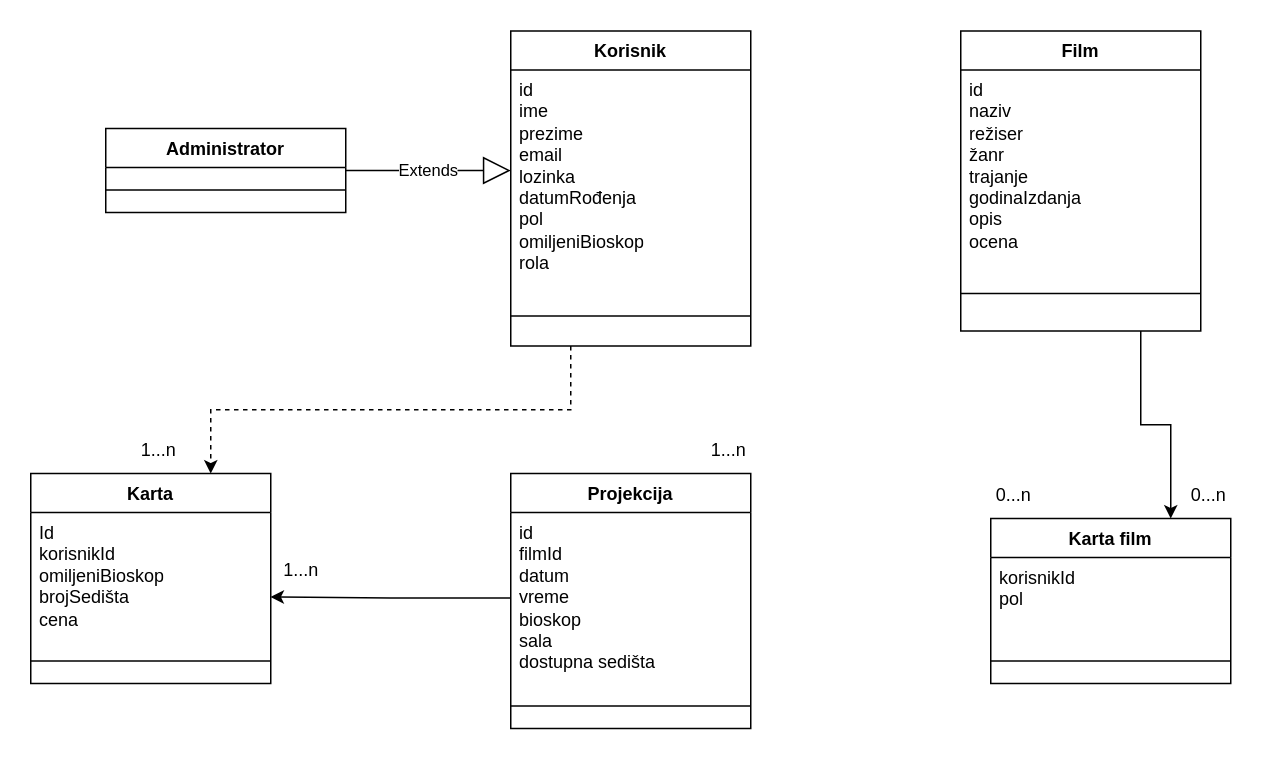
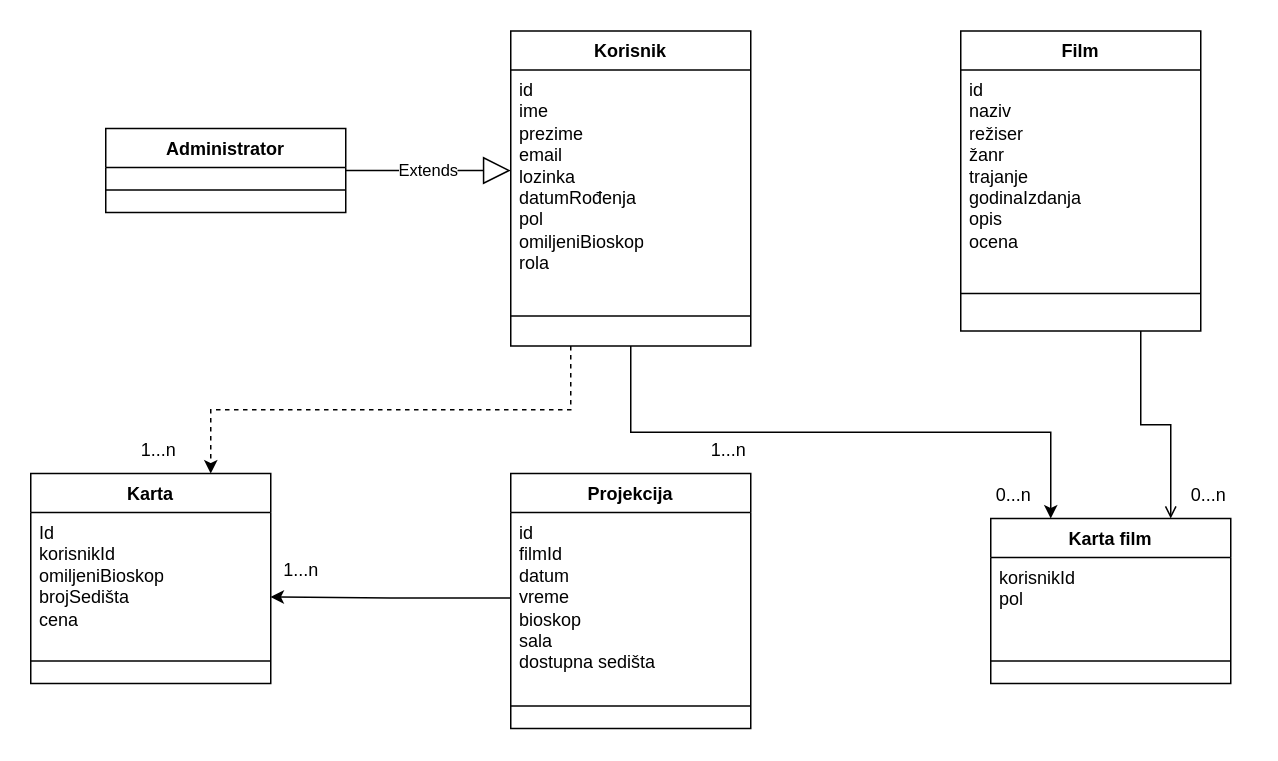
edge "Korisnik" -> "Karta film": added
edge "Film" -> "Karta film": arrowhead classic -> open
